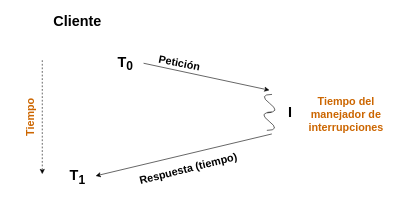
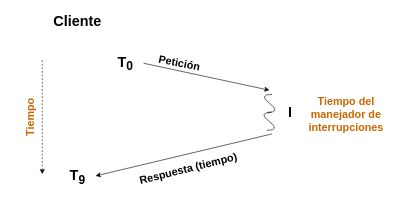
node "T1": label "T1" -> "T9"
